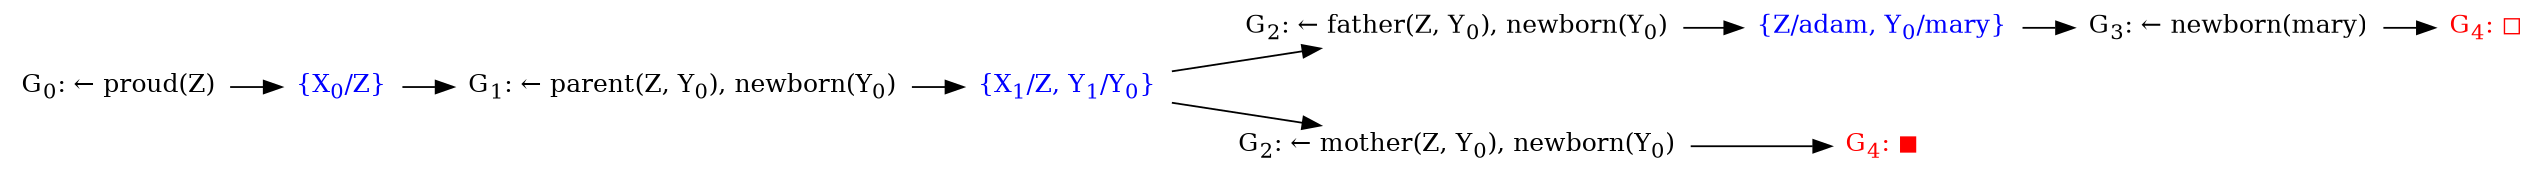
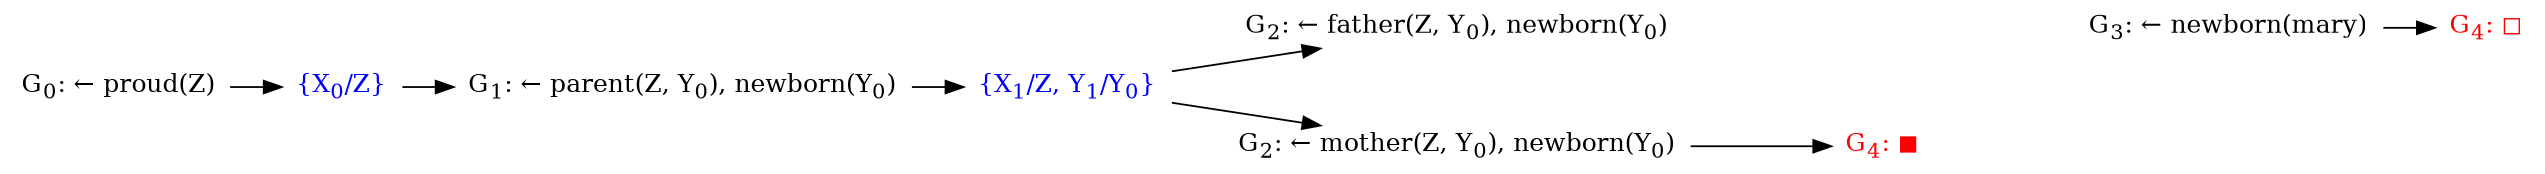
node "{Z/adam, Y": removed
